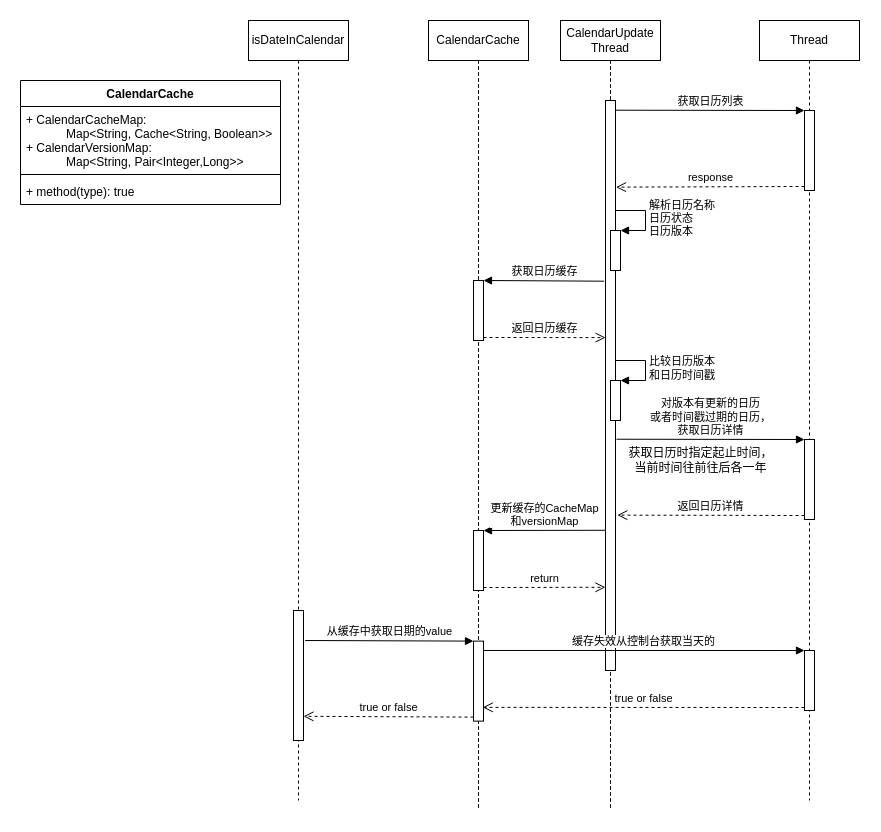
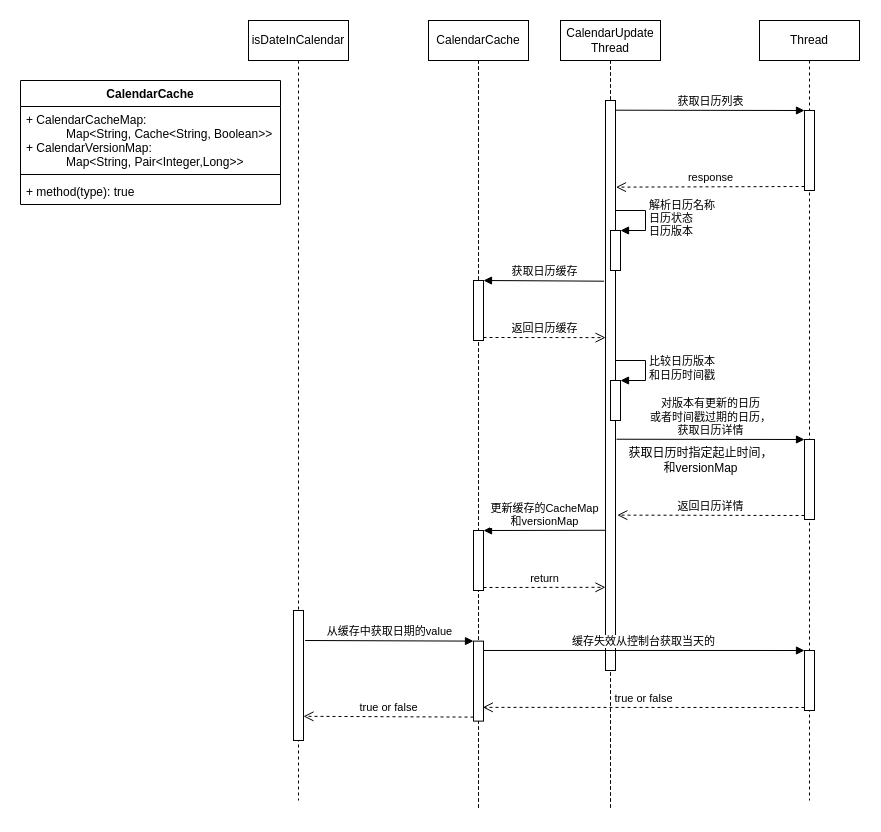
node "获取日历时指定起止时间， 当前时间往前往后各一年": label "获取日历时指定起止时间， 当前时间往前往后各一年" -> "获取日历时指定起止时间， 和versionMap"
